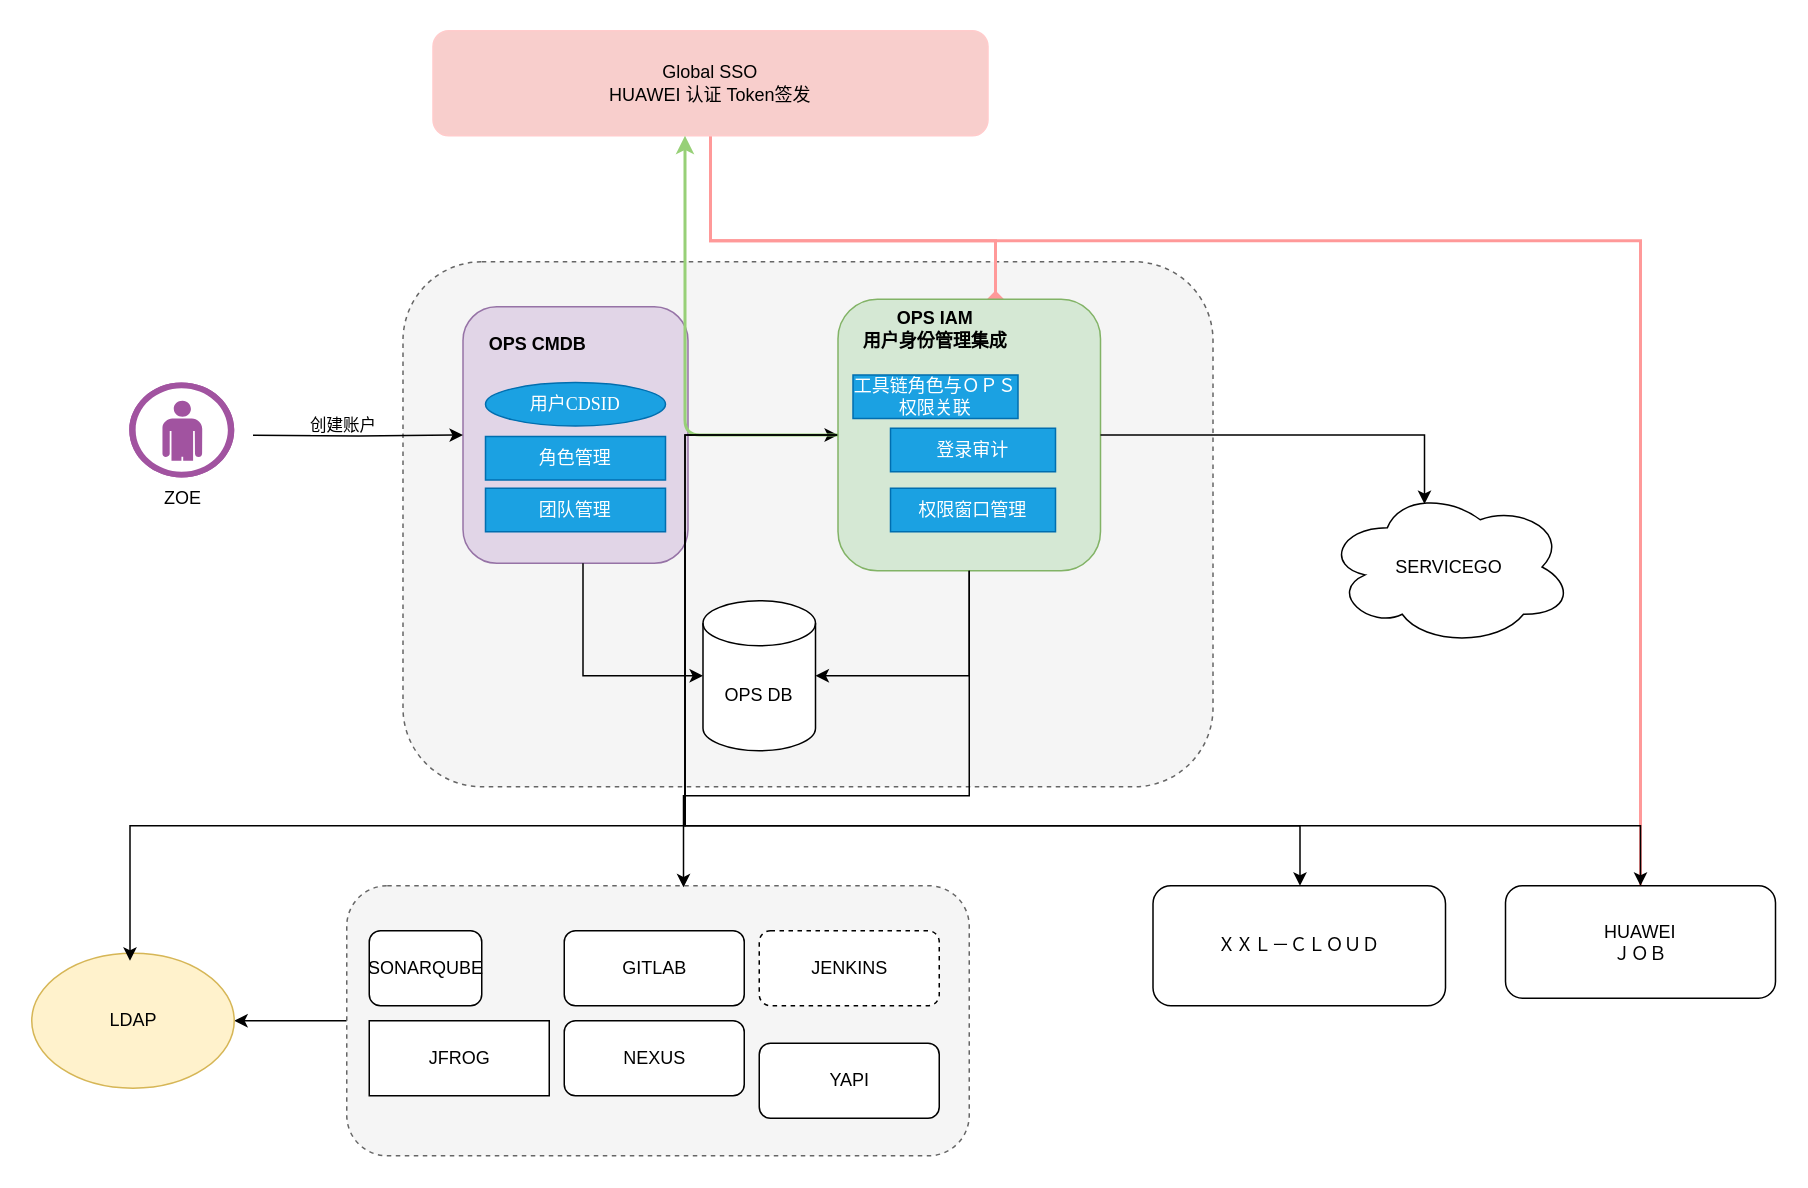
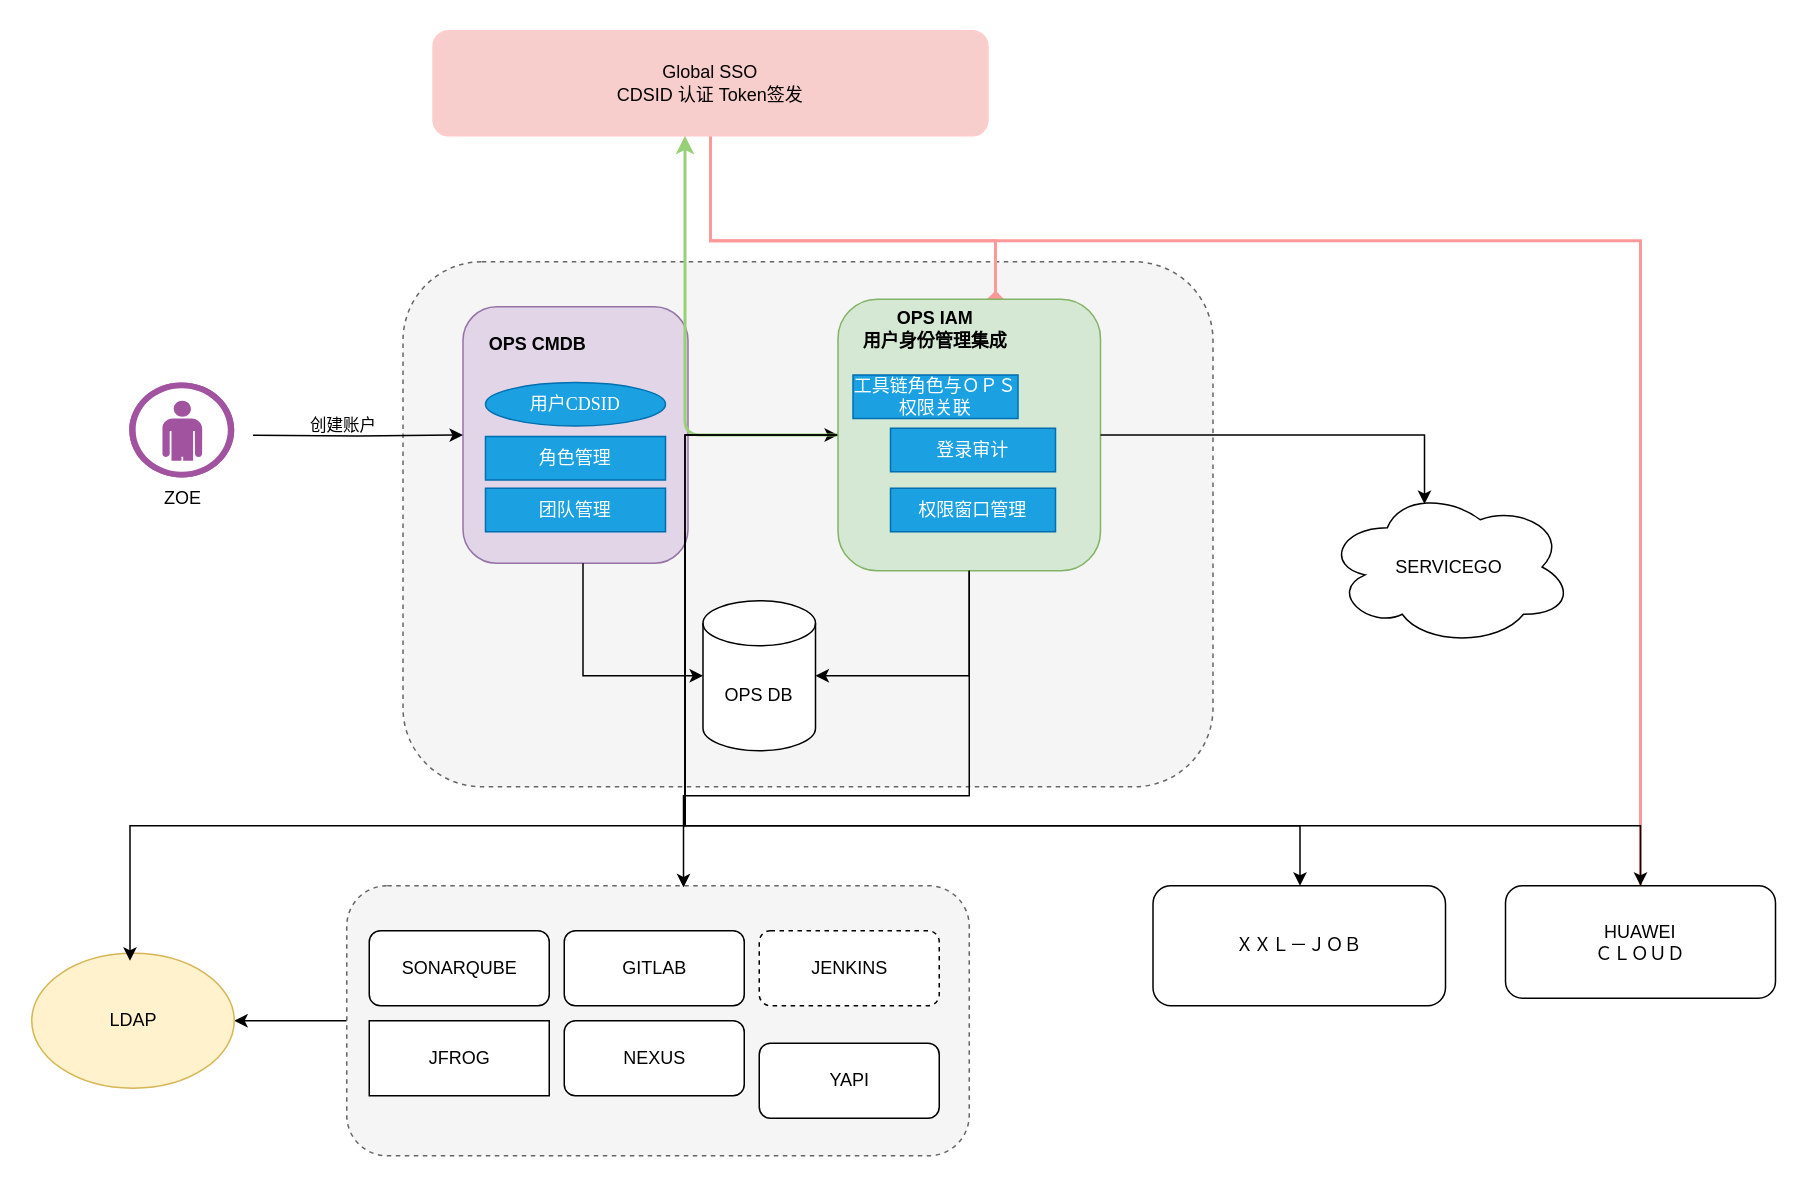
node "Global SSO HUAWEI 认证 Token签发": label "Global SSO HUAWEI 认证 Token签发" -> "Global SSO CDSID 认证 Token签发"
node "HUAWEI ＪＯＢ": label "HUAWEI ＪＯＢ" -> "HUAWEI ＣＬＯＵＤ"
node "ＸＸＬ－ＣＬＯＵＤ": label "ＸＸＬ－ＣＬＯＵＤ" -> "ＸＸＬ－ＪＯＢ"
node "SONARQUBE": size 113x75 -> 180x75
